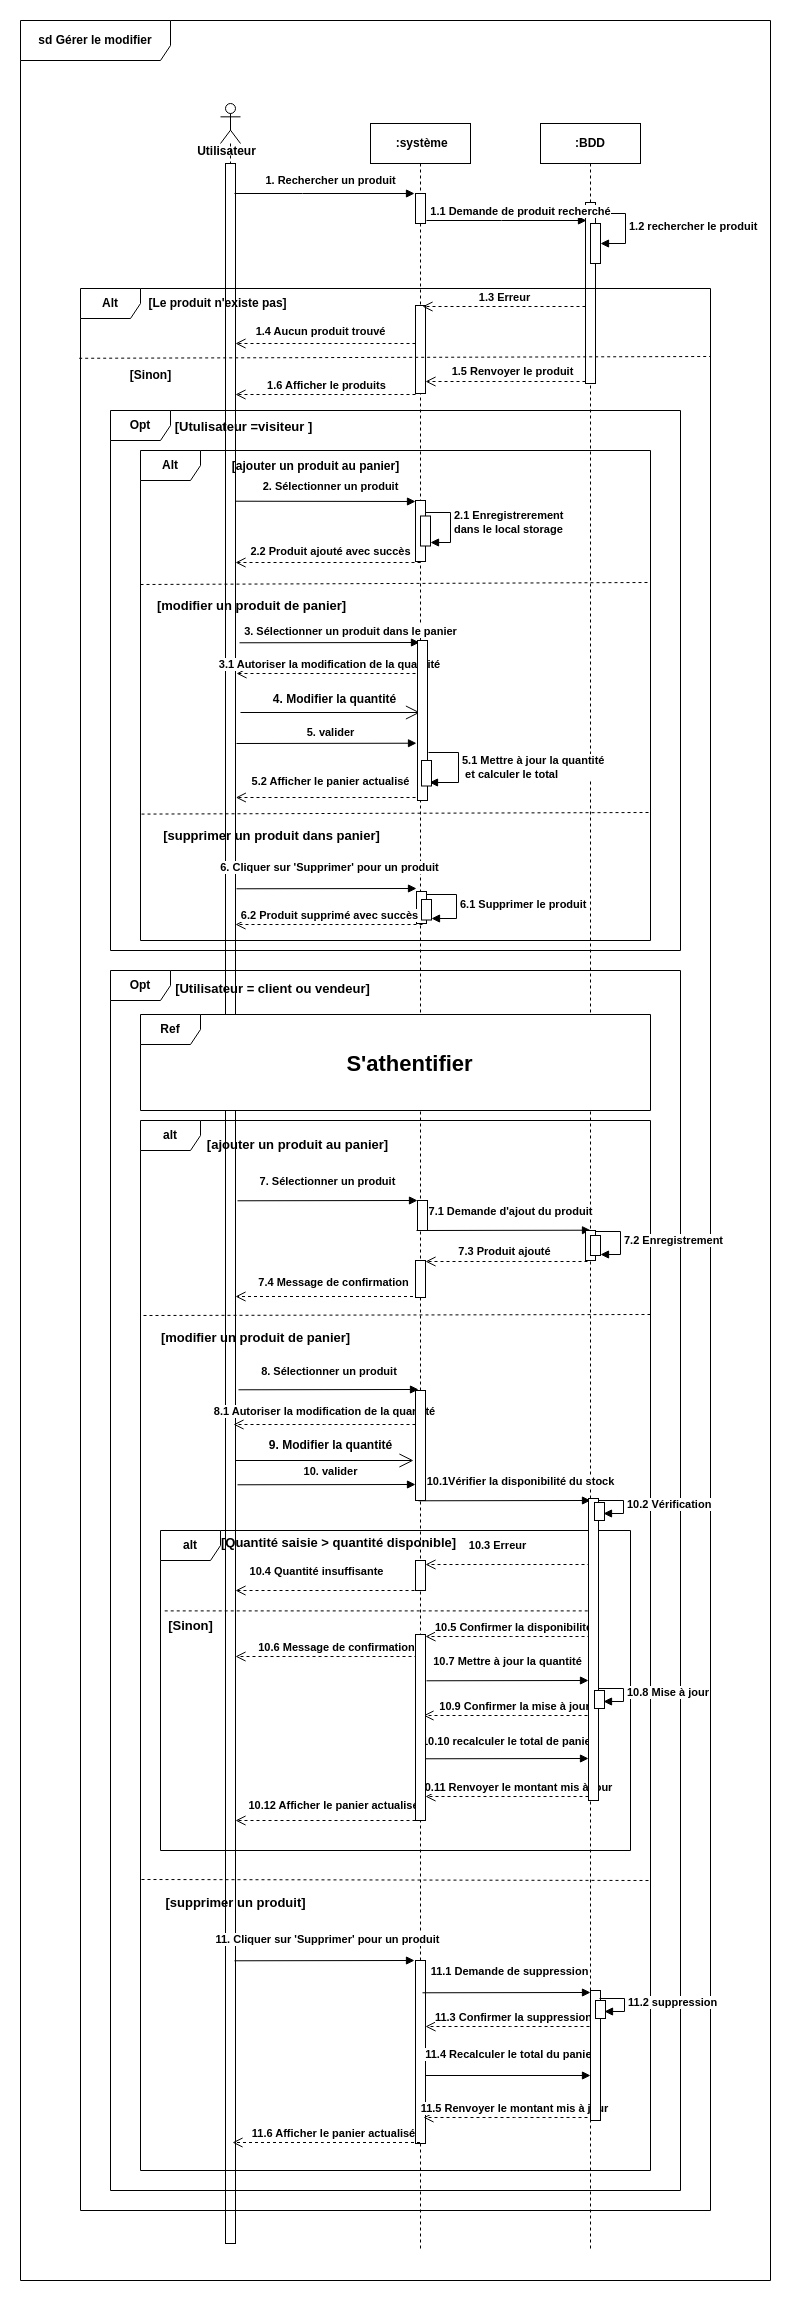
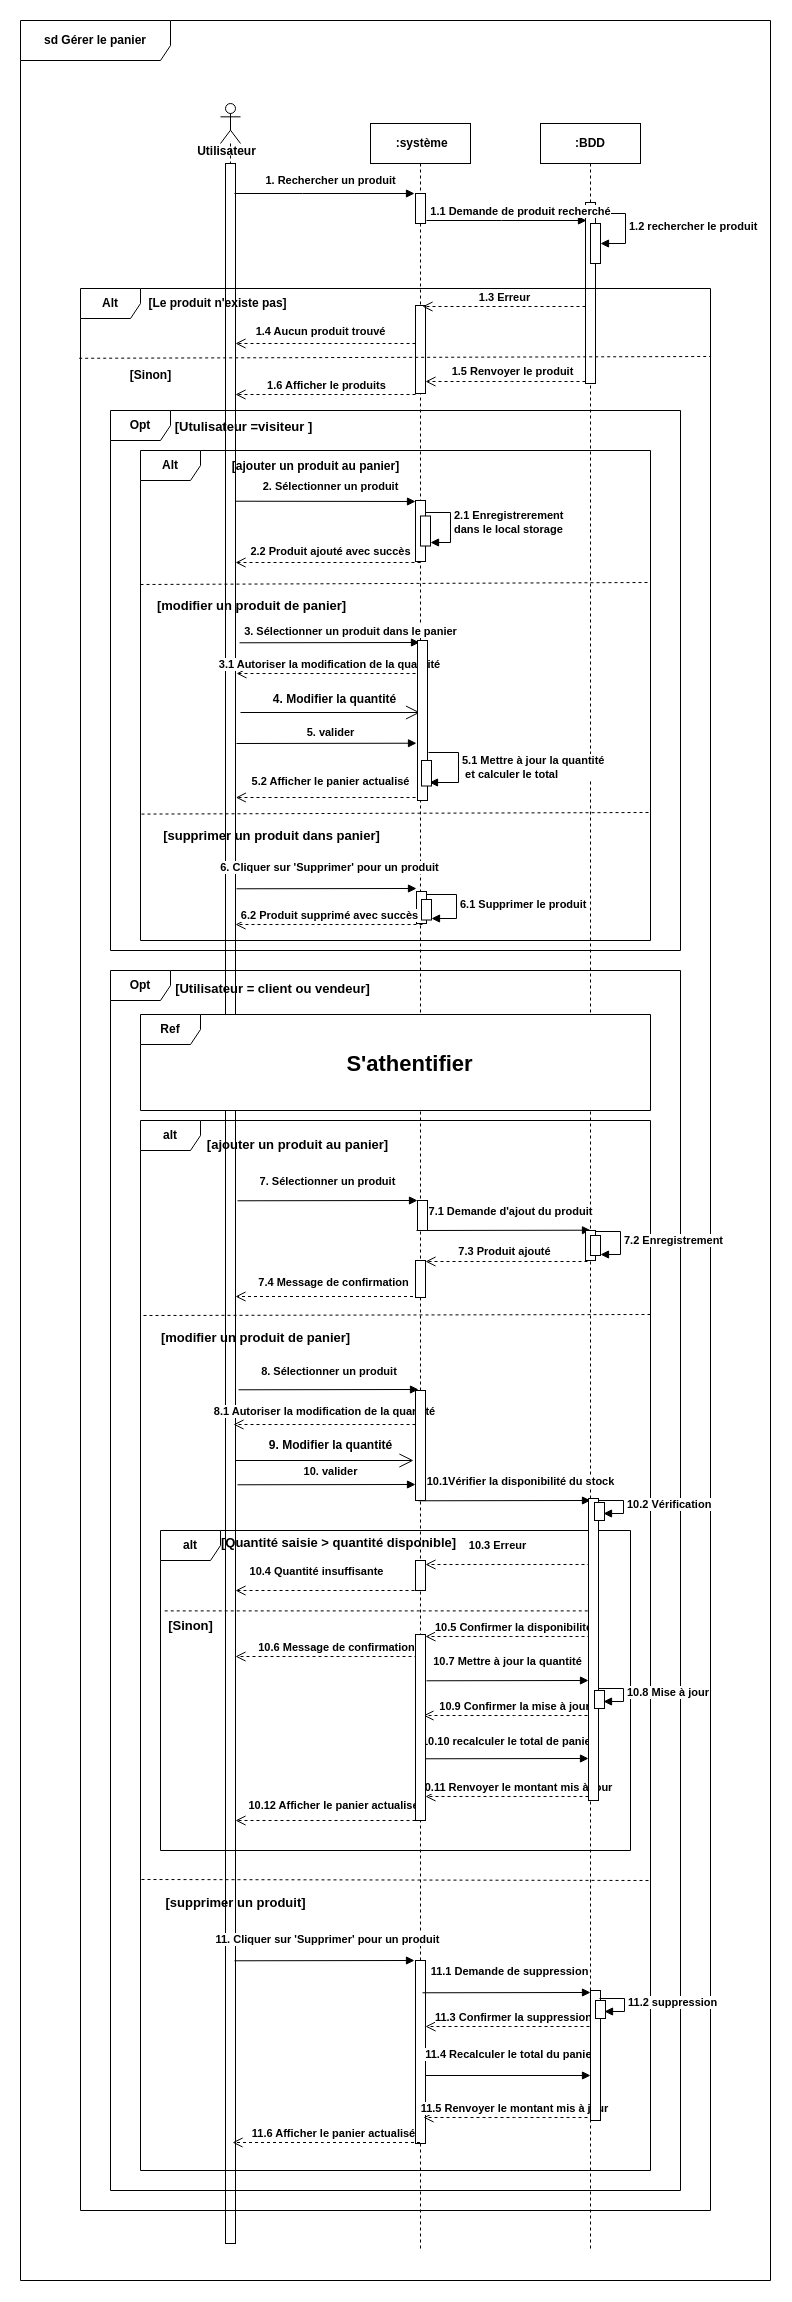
node "sd Gérer le modifier": label "sd Gérer le modifier" -> "sd Gérer le panier"
